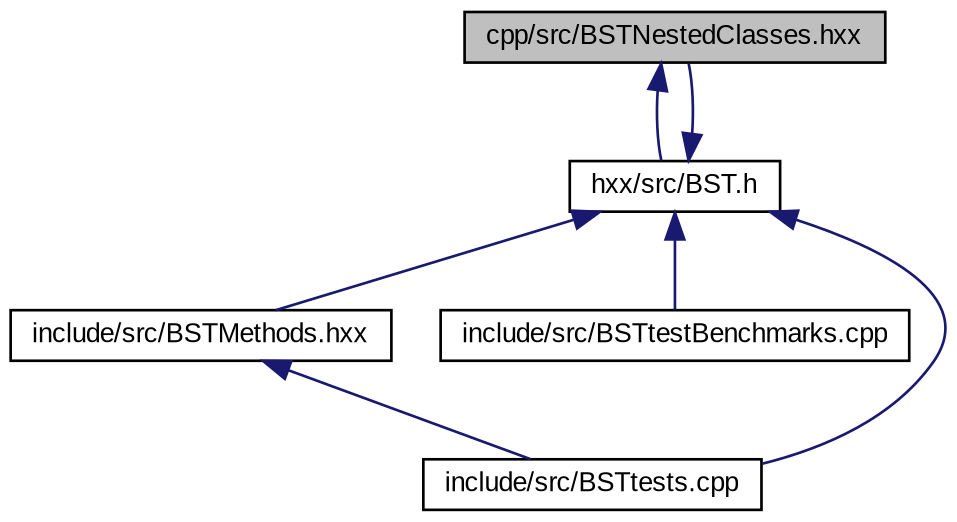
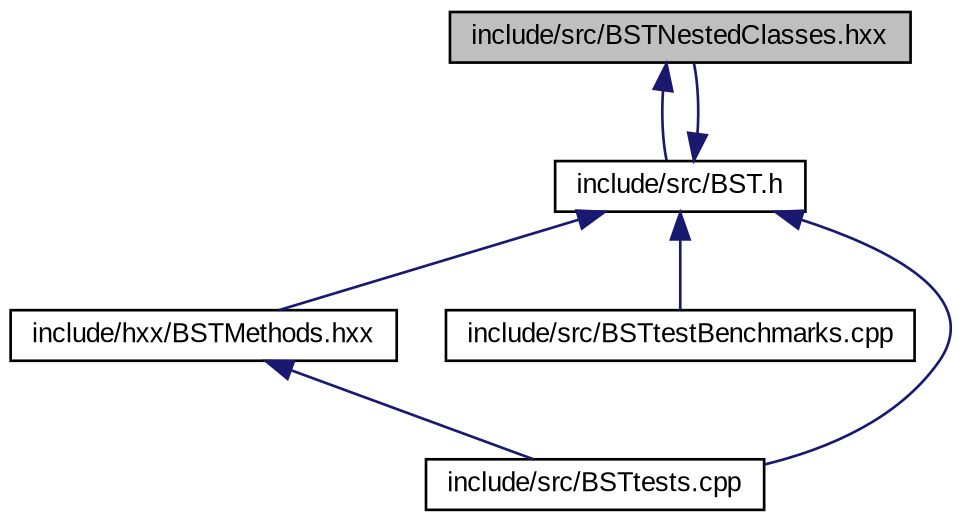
node "cpp/src/BSTNestedClasses.hxx": label "cpp/src/BSTNestedClasses.hxx" -> "include/src/BSTNestedClasses.hxx"
node "hxx/src/BST.h": label "hxx/src/BST.h" -> "include/src/BST.h"
node "include/src/BSTMethods.hxx": label "include/src/BSTMethods.hxx" -> "include/hxx/BSTMethods.hxx"
